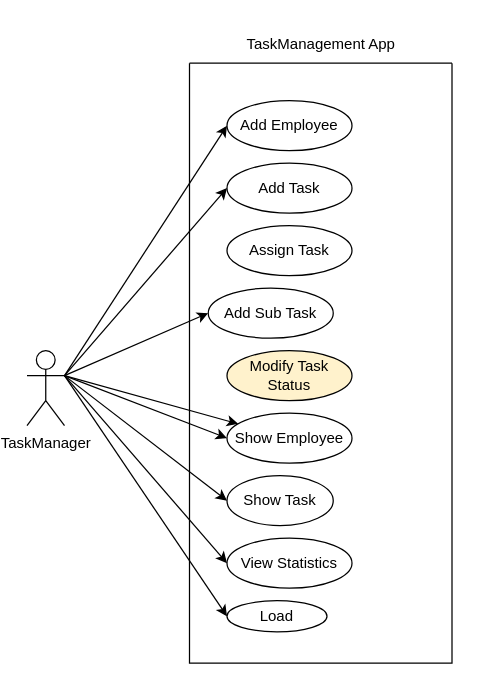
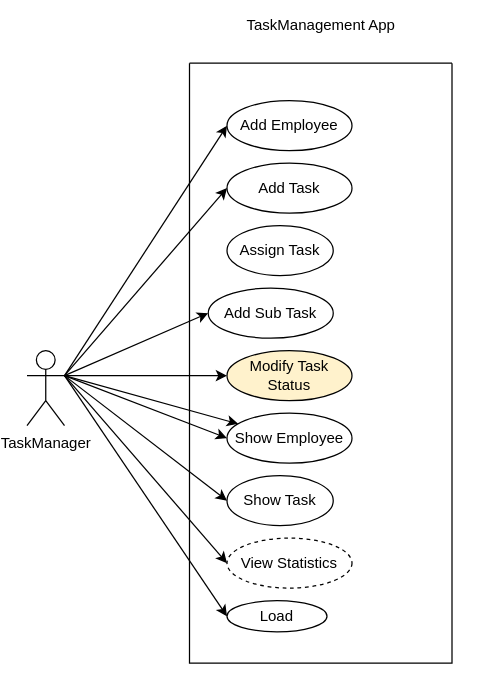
node "TaskManagement App": moved (321, 44) -> (321, 26)
node "Assign Task": size 125x50 -> 106x50
edge "TaskManager" -> "Modify Task Status": added
node "View Statistics": style solid -> dashed
